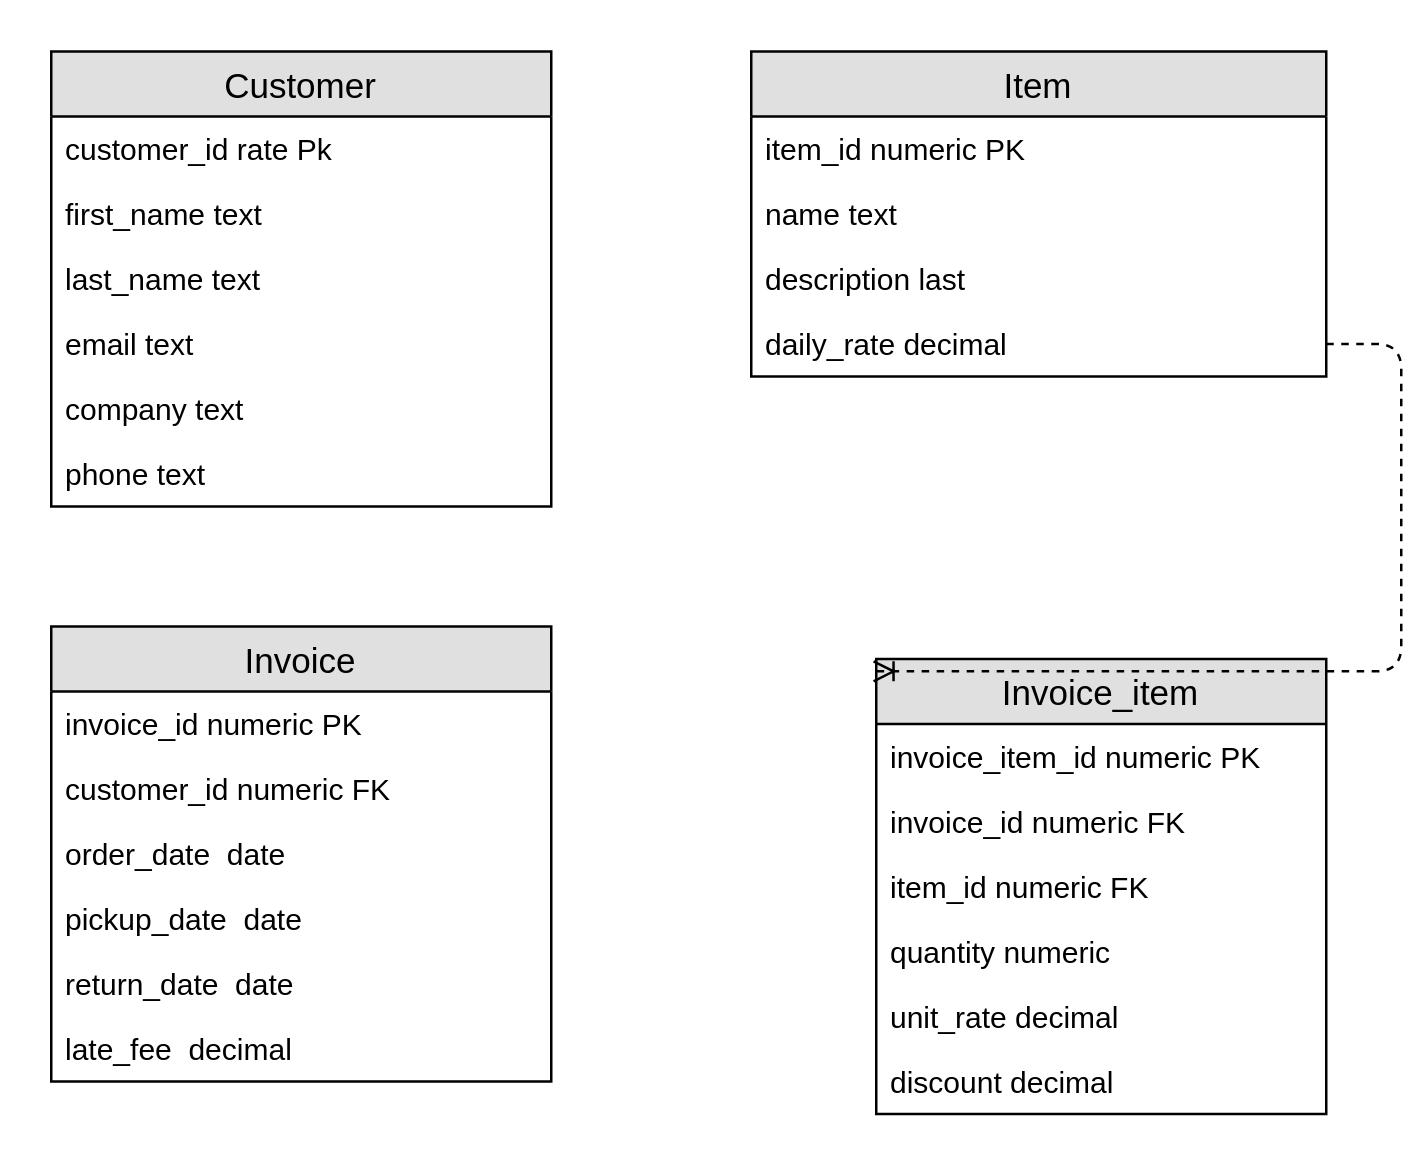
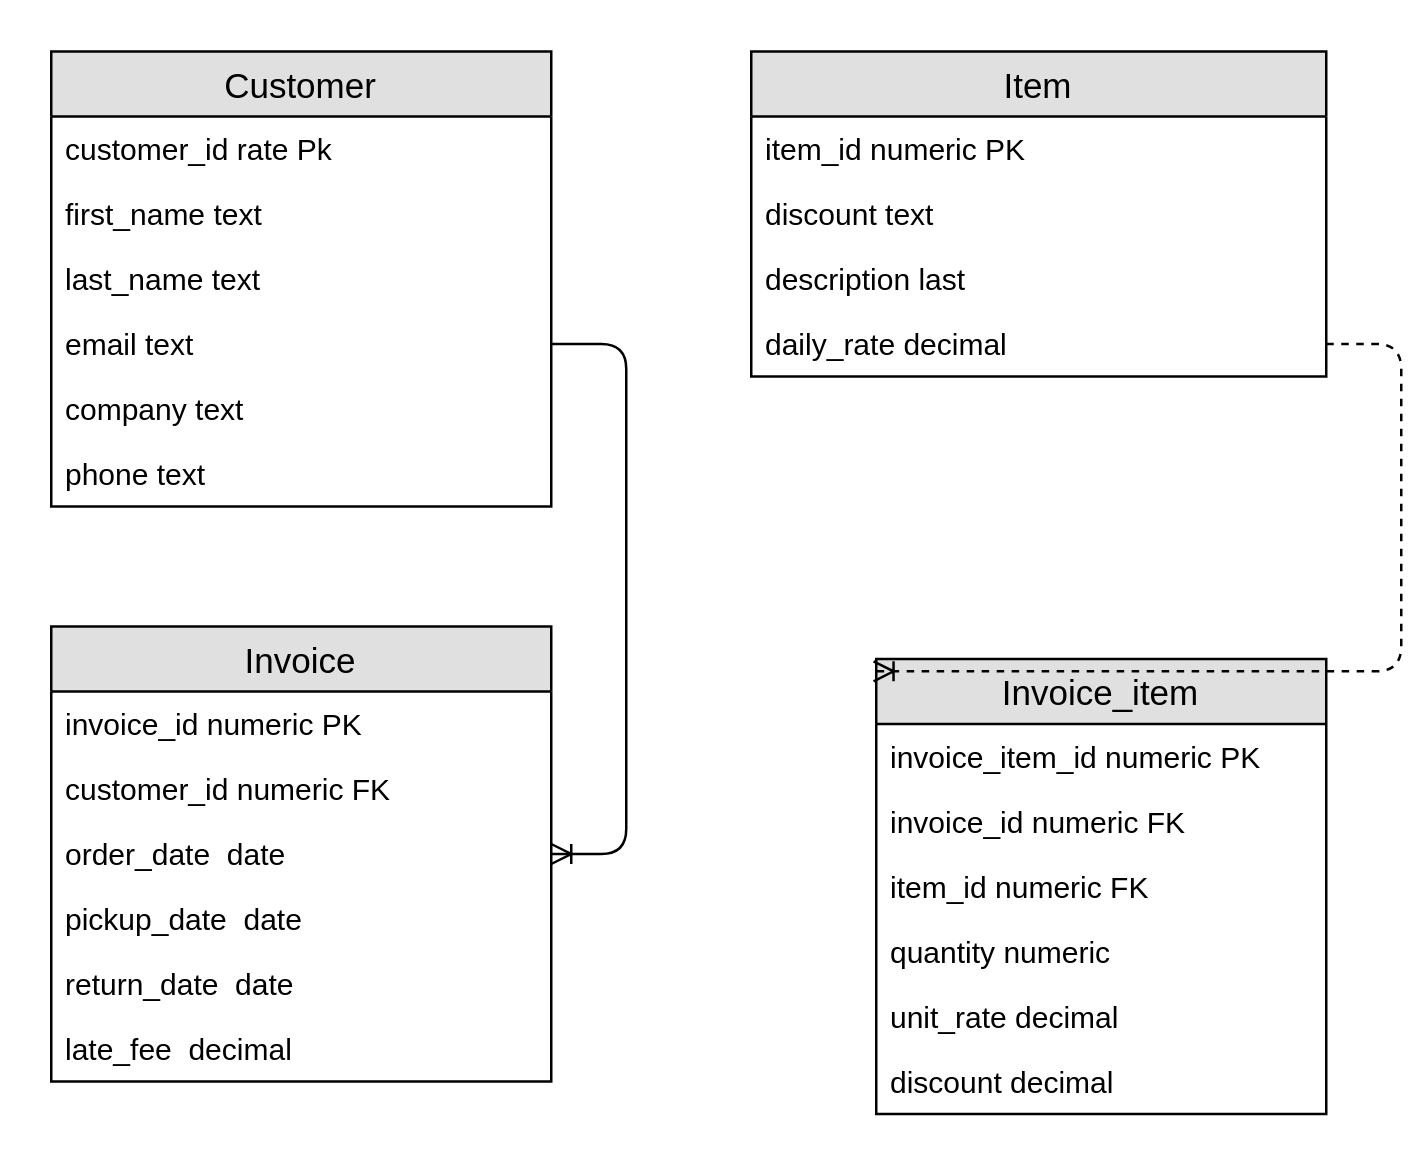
node "name text": label "name text" -> "discount text"
edge "email text" -> "Invoice": added
